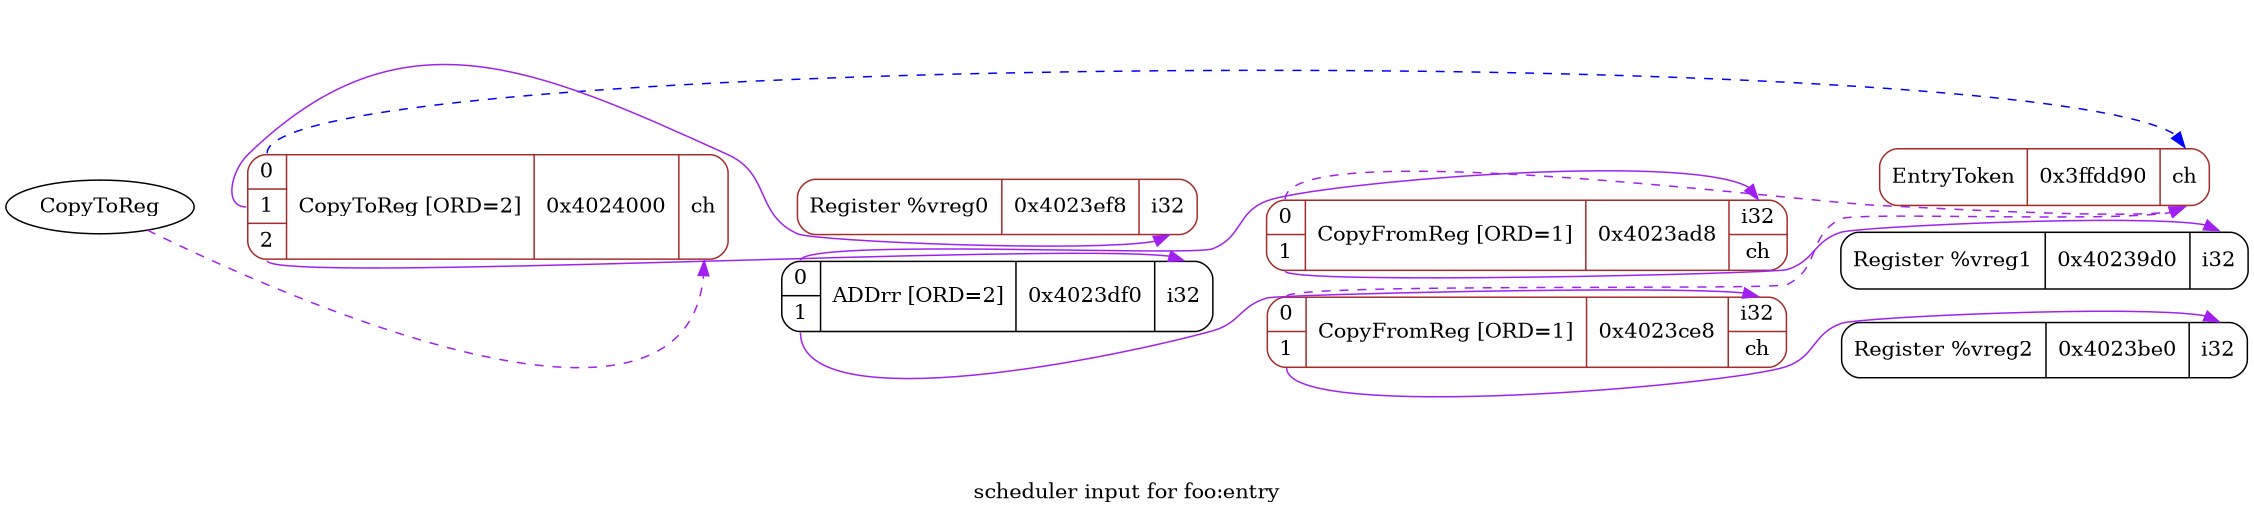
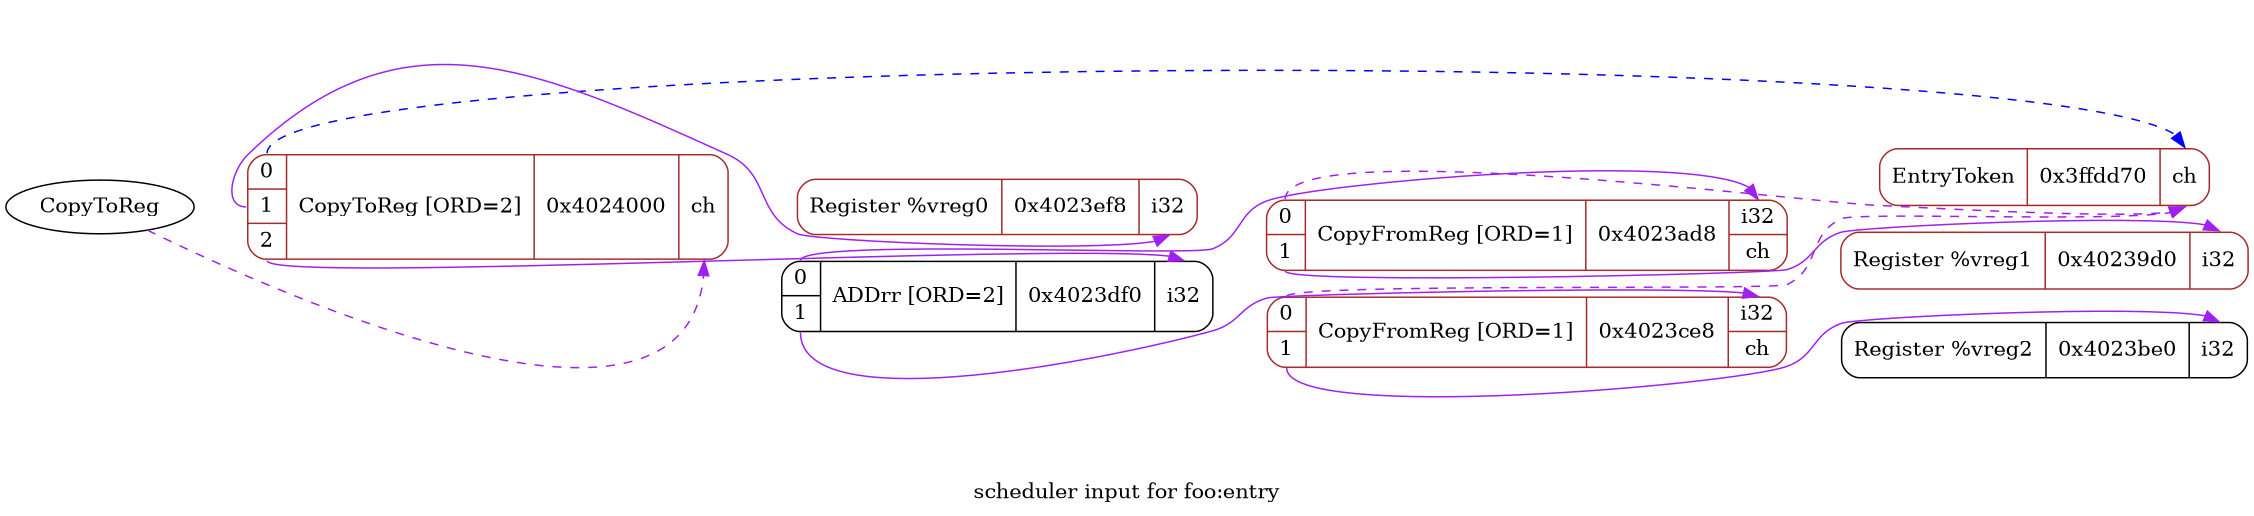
node "EntryToken": text "0x3ffdd90" -> "0x3ffdd70"
node "Register %vreg1": color black -> brown
